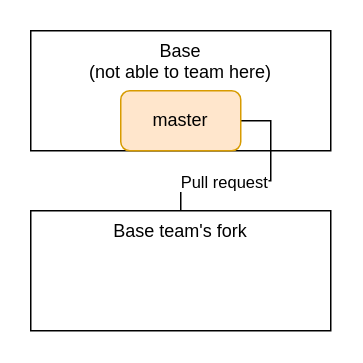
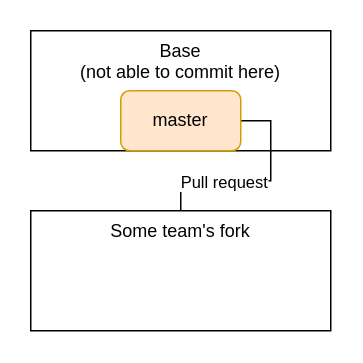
node "Base (not able to team here)": label "Base (not able to team here)" -> "Base (not able to commit here)"
node "Base team's fork": label "Base team's fork" -> "Some team's fork"
